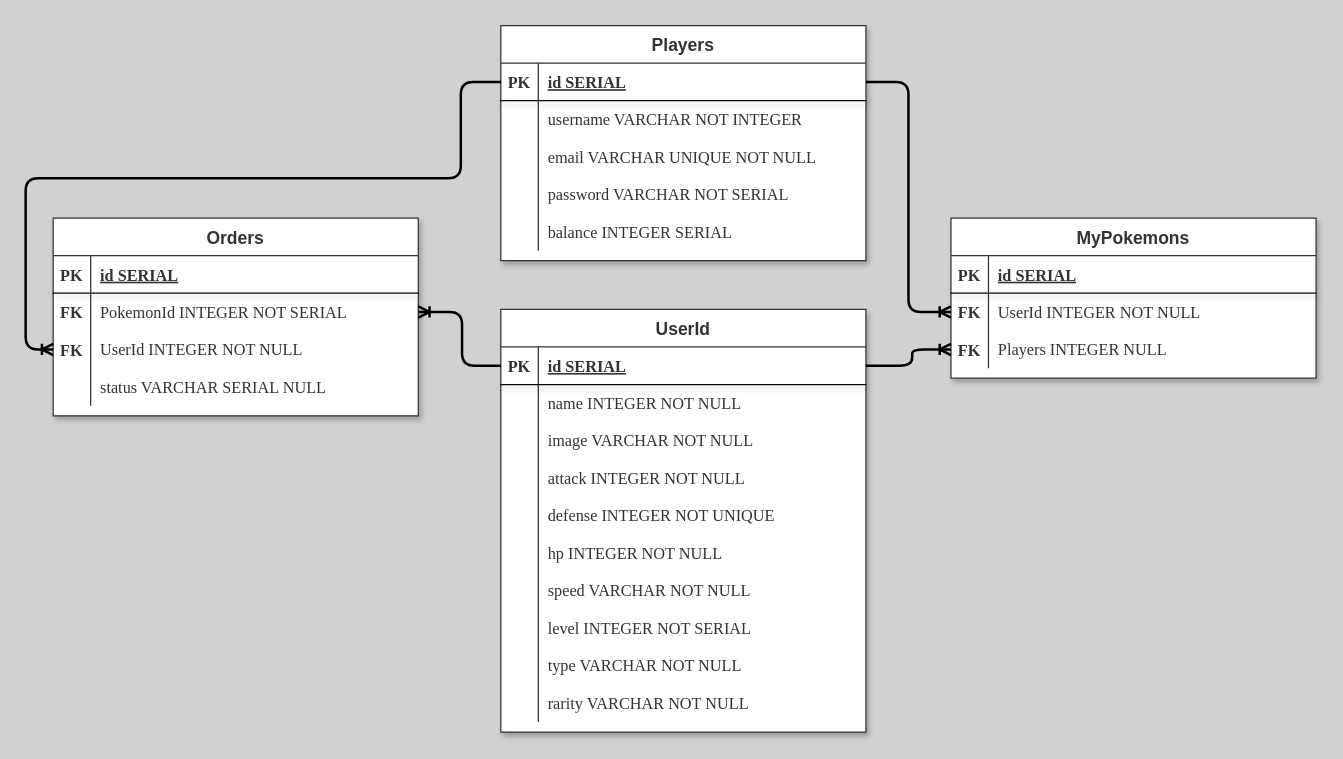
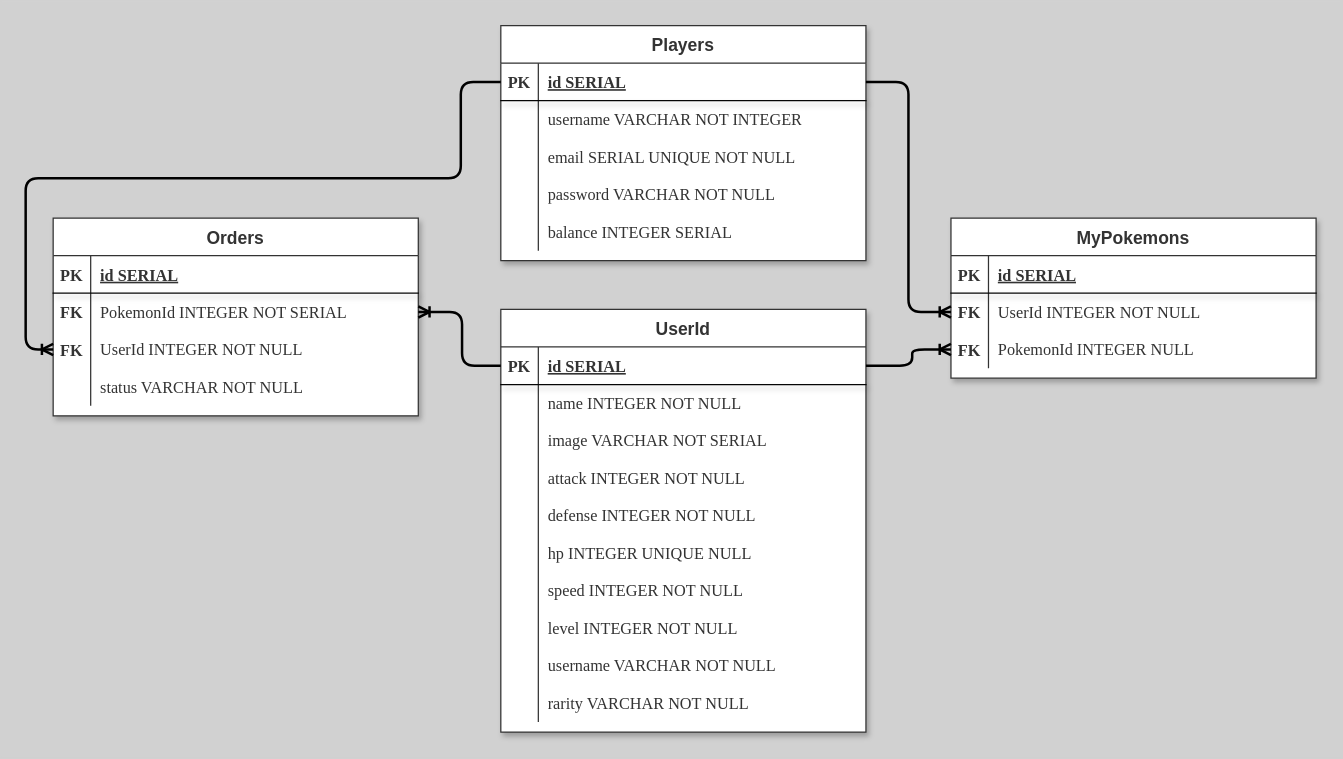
node "email VARCHAR UNIQUE NOT NULL": label "email VARCHAR UNIQUE NOT NULL" -> "email SERIAL UNIQUE NOT NULL"
node "password VARCHAR NOT SERIAL": label "password VARCHAR NOT SERIAL" -> "password VARCHAR NOT NULL"
node "Players INTEGER NULL": label "Players INTEGER NULL" -> "PokemonId INTEGER NULL"
node "status VARCHAR SERIAL NULL": label "status VARCHAR SERIAL NULL" -> "status VARCHAR NOT NULL"
node "image VARCHAR NOT NULL": label "image VARCHAR NOT NULL" -> "image VARCHAR NOT SERIAL"
node "defense INTEGER NOT UNIQUE": label "defense INTEGER NOT UNIQUE" -> "defense INTEGER NOT NULL"
node "hp INTEGER NOT NULL": label "hp INTEGER NOT NULL" -> "hp INTEGER UNIQUE NULL"
node "speed VARCHAR NOT NULL": label "speed VARCHAR NOT NULL" -> "speed INTEGER NOT NULL"
node "level INTEGER NOT SERIAL": label "level INTEGER NOT SERIAL" -> "level INTEGER NOT NULL"
node "type VARCHAR NOT NULL": label "type VARCHAR NOT NULL" -> "username VARCHAR NOT NULL"
